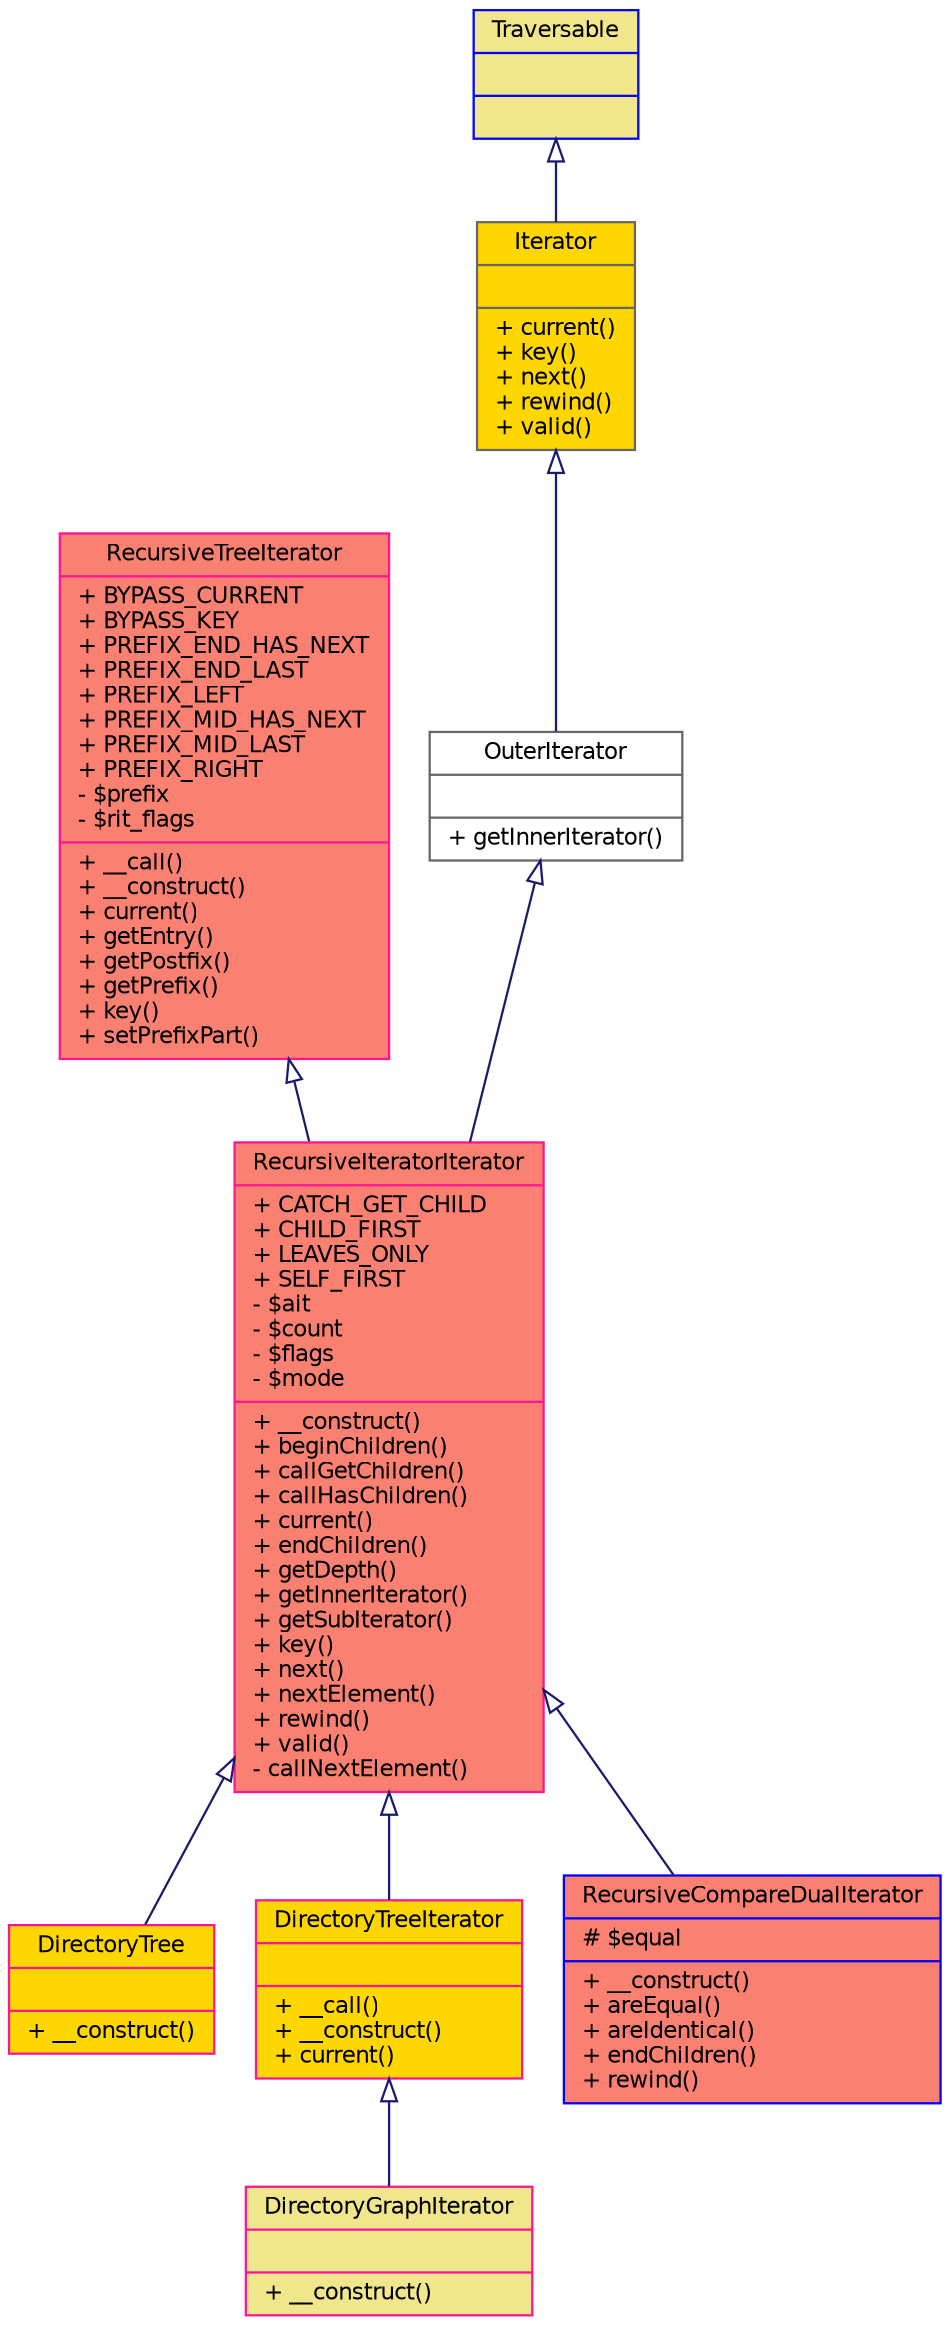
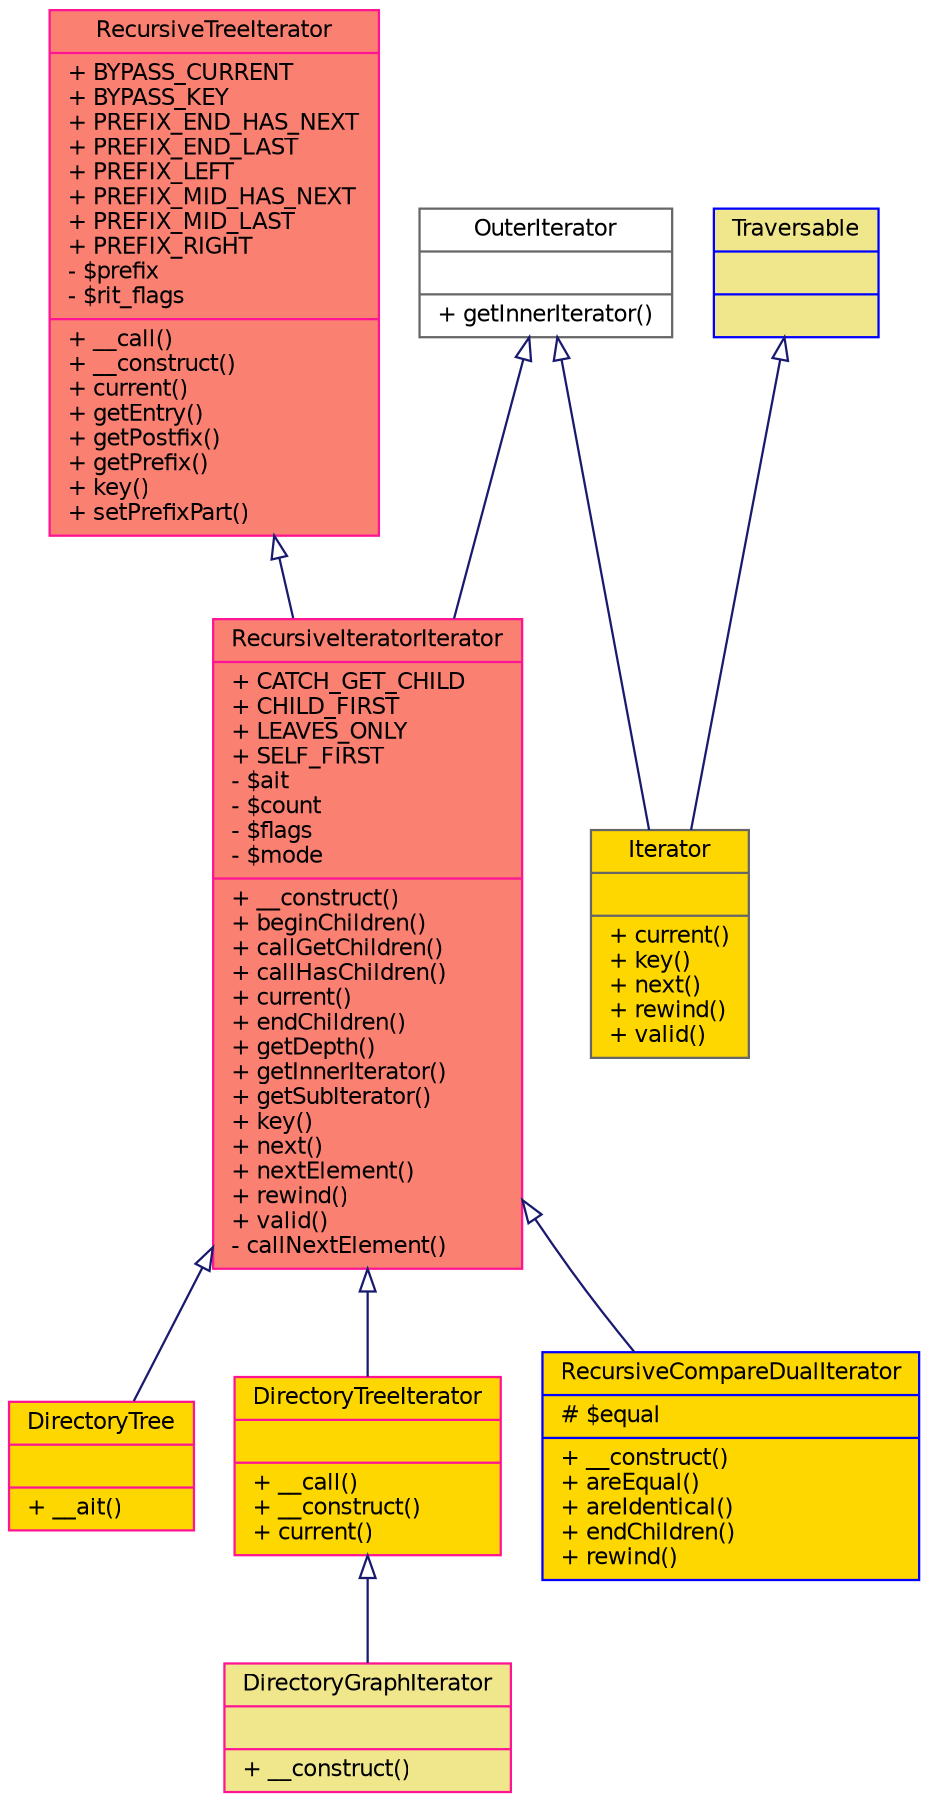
edge "OuterIterator" -> "Iterator": reversed
node "RecursiveCompareDualIterator": fillcolor salmon -> gold
node "DirectoryTree": text "+ __construct()" -> "+ __ait()"
